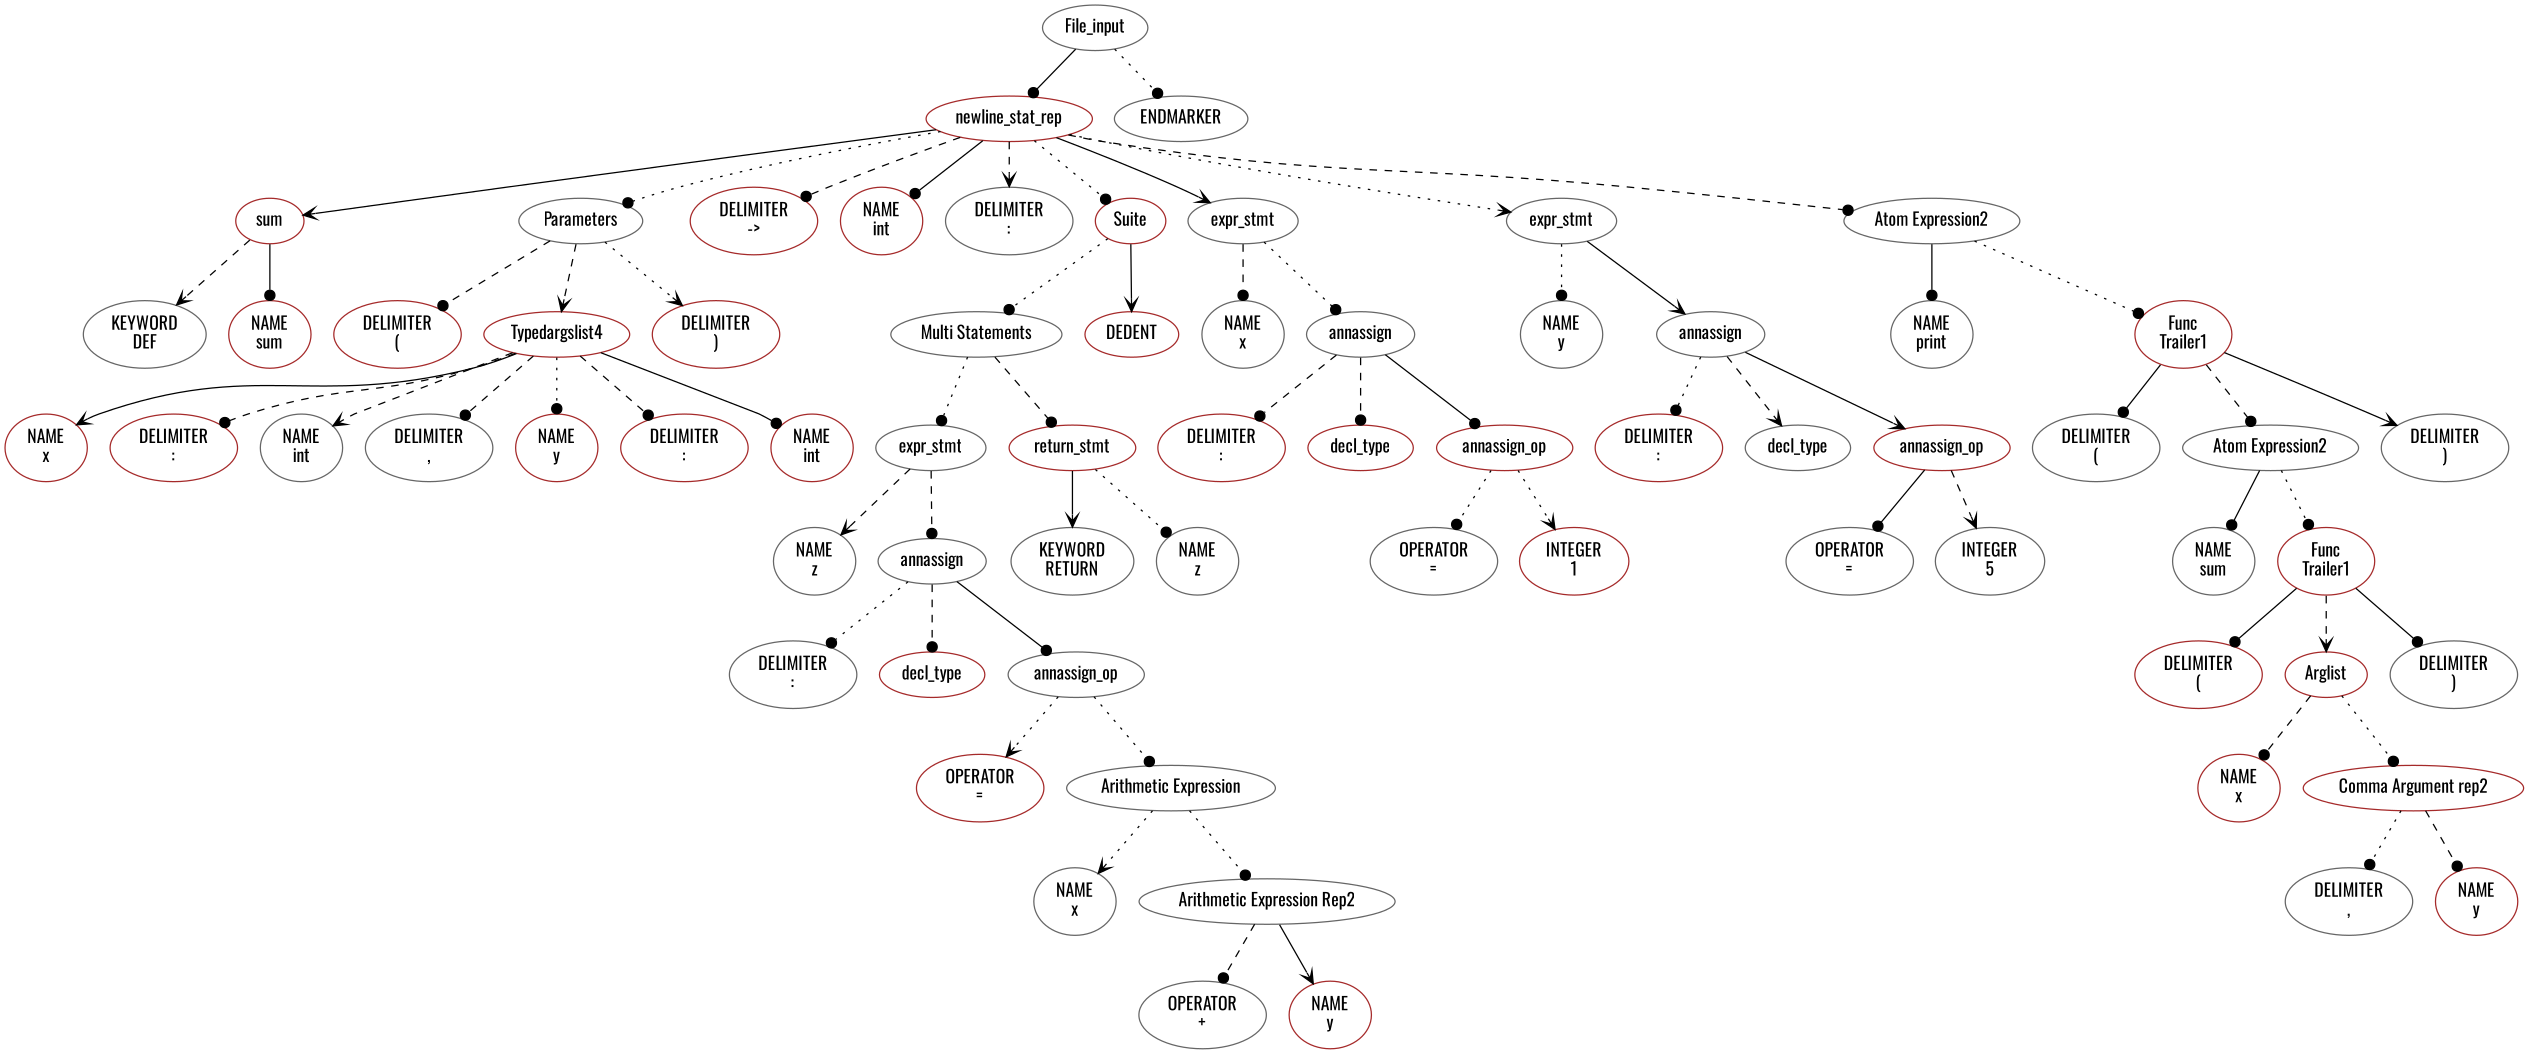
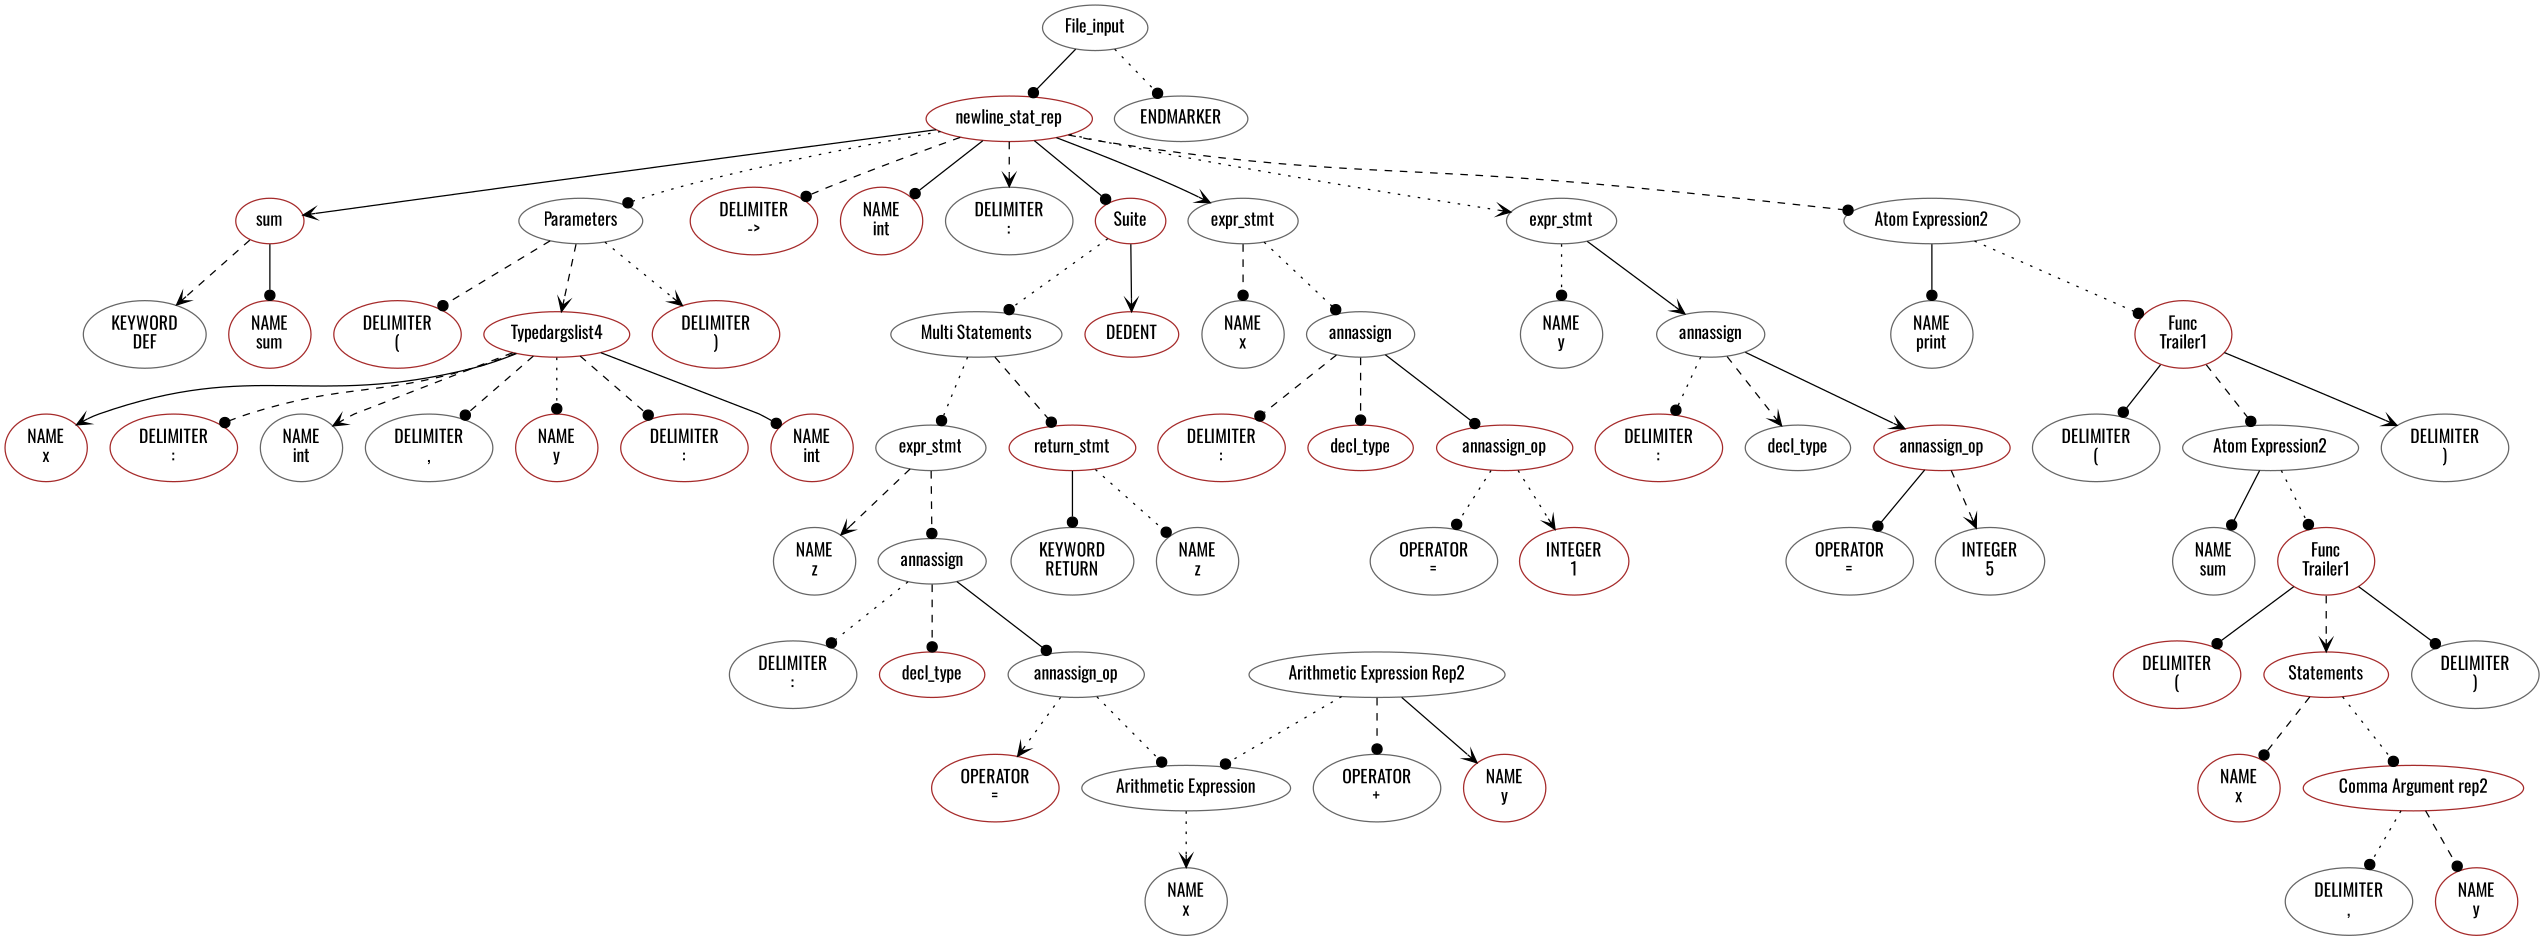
edge "newline_stat_rep" -> "Suite": style dotted -> solid
edge "return_stmt" -> "KEYWORD RETURN": arrowhead vee -> dot
node "Arglist": label "Arglist" -> "Statements"
edge "Arithmetic Expression" -> "Arithmetic Expression Rep2": reversed
